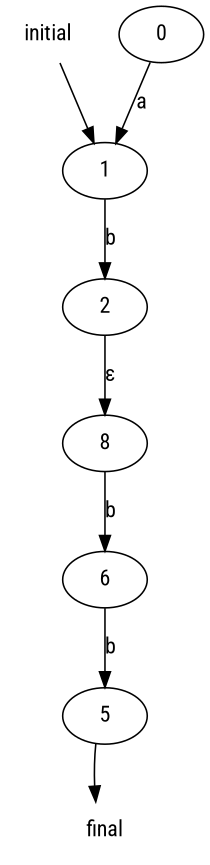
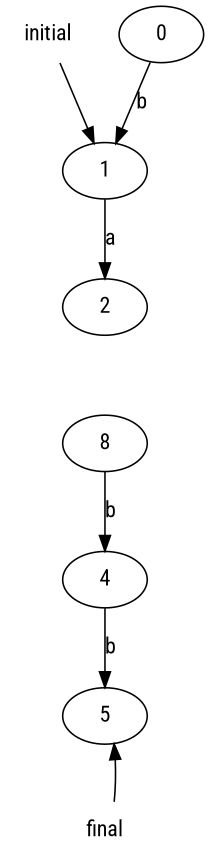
edge "0" -> "1": label "a" -> "b"
edge "1" -> "2": label "b" -> "a"
edge "2" -> "8": removed, label "ε"
node "6": label "6" -> "4"
edge "5" -> "final": reversed
